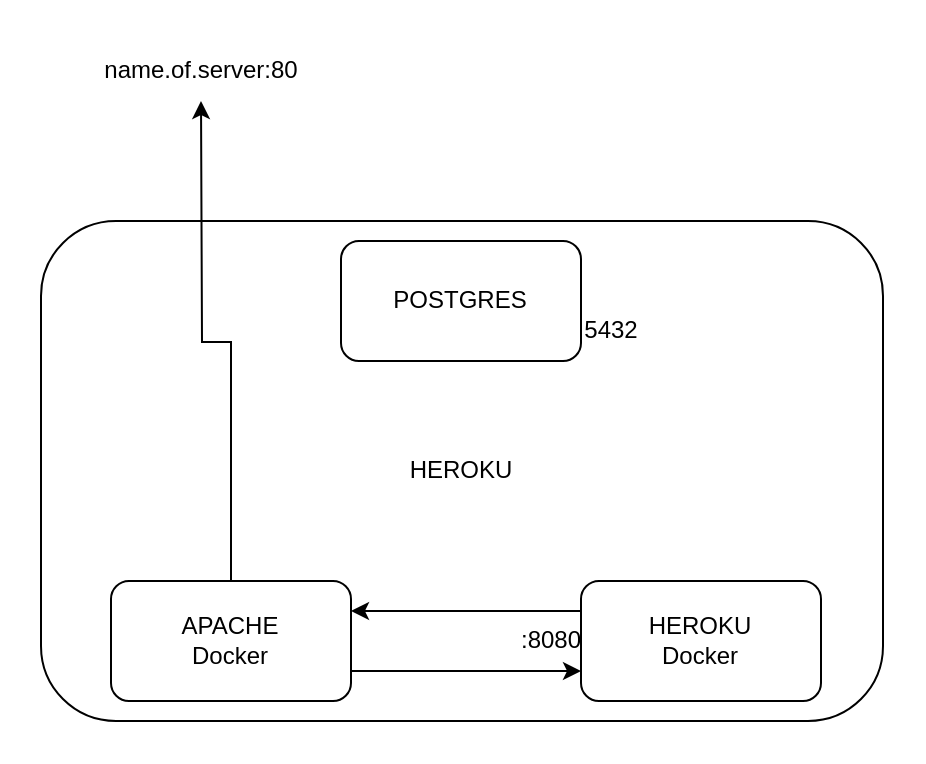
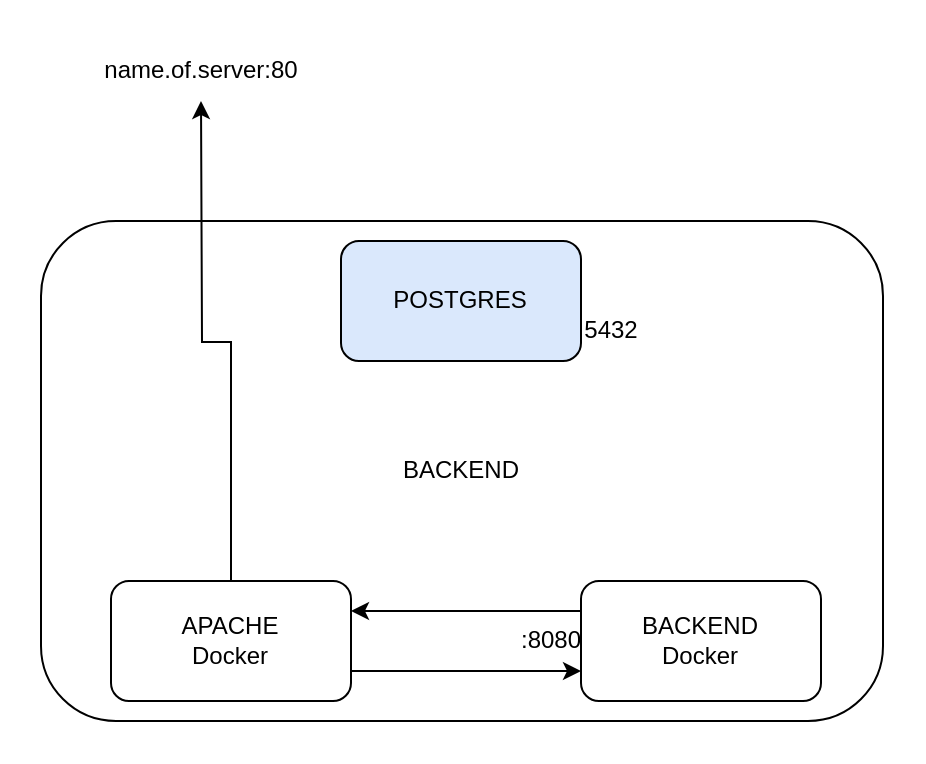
node "POSTGRES": fillcolor #ffffff -> #dae8fc
node "HEROKU": label "HEROKU" -> "BACKEND"
node "HEROKU Docker": label "HEROKU Docker" -> "BACKEND Docker"
